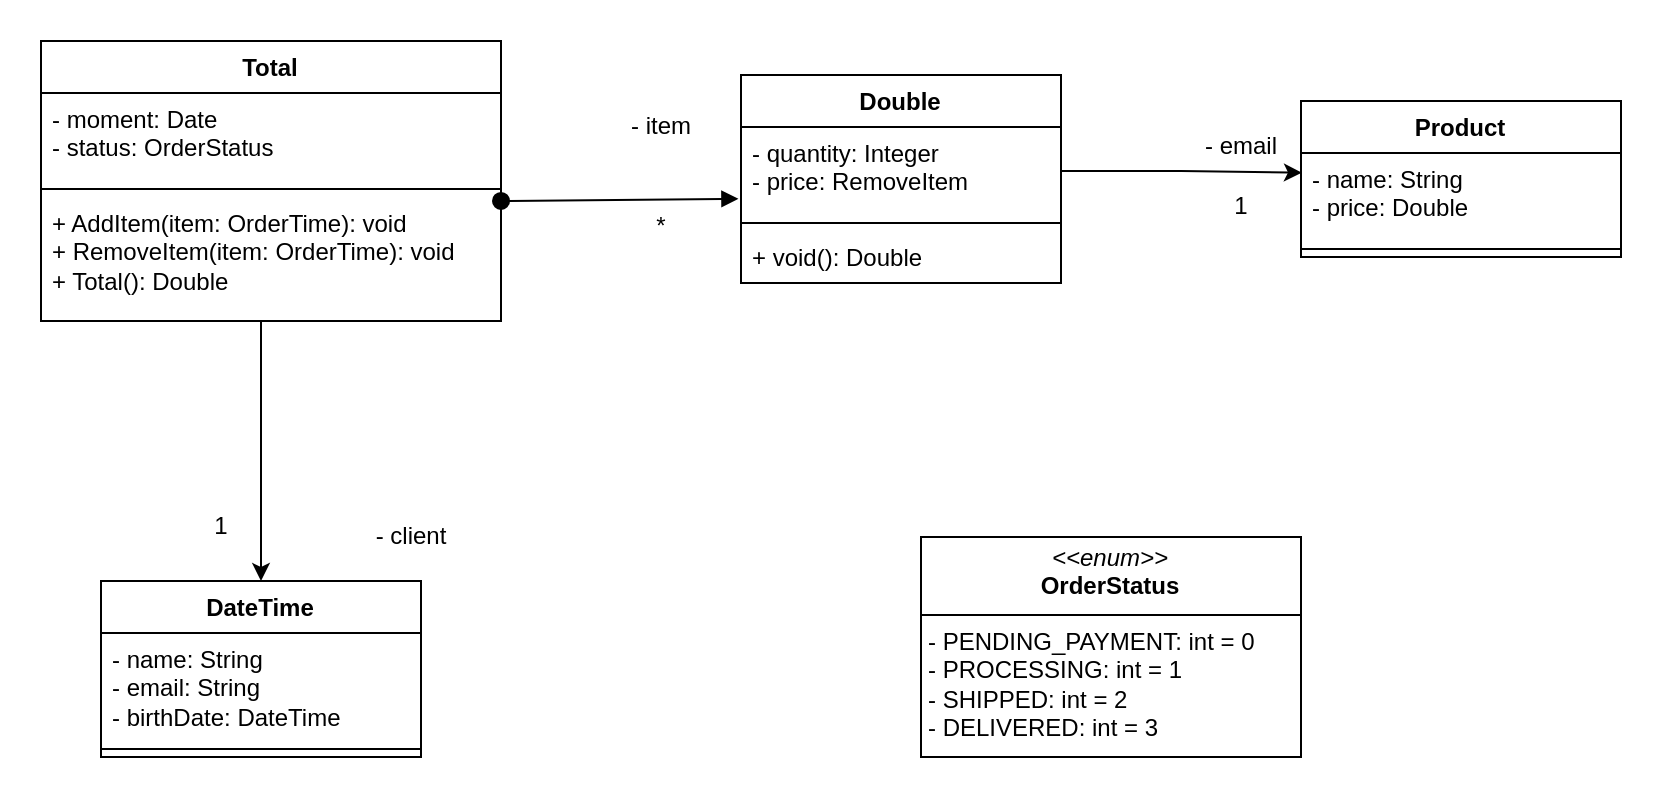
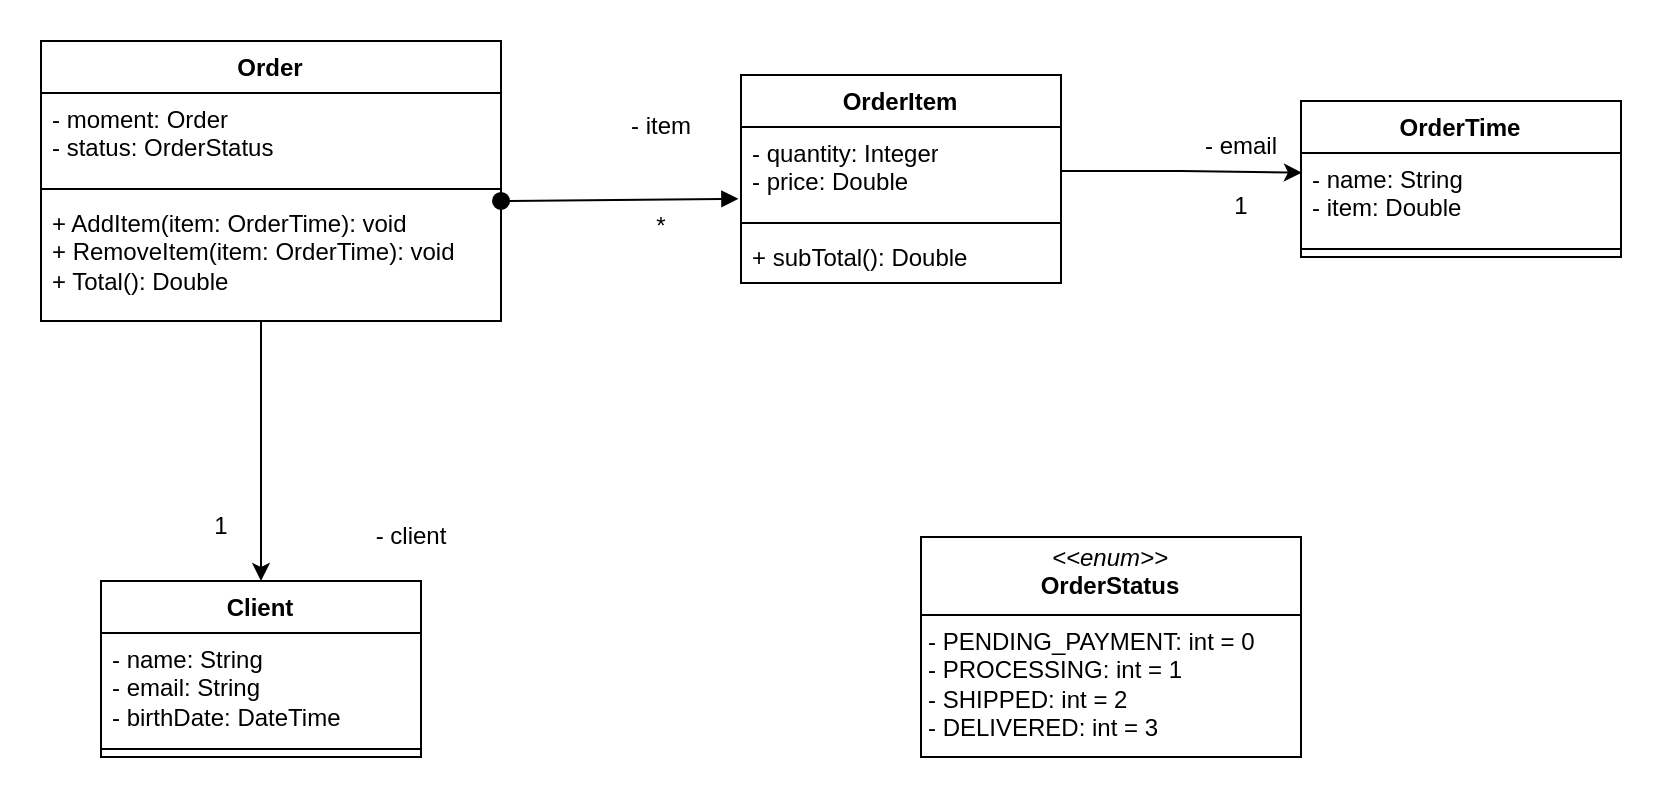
node "Total": label "Total" -> "Order"
node "Double": label "Double" -> "OrderItem"
node "Product": label "Product" -> "OrderTime"
node "- moment: Date - status: OrderStatus": label "- moment: Date - status: OrderStatus" -> "- moment: Order - status: OrderStatus"
node "- quantity: Integer - price: RemoveItem": label "- quantity: Integer - price: RemoveItem" -> "- quantity: Integer - price: Double"
node "- name: String - price: Double": label "- name: String - price: Double" -> "- name: String - item: Double"
node "+ void(): Double": label "+ void(): Double" -> "+ subTotal(): Double"
node "DateTime": label "DateTime" -> "Client"
